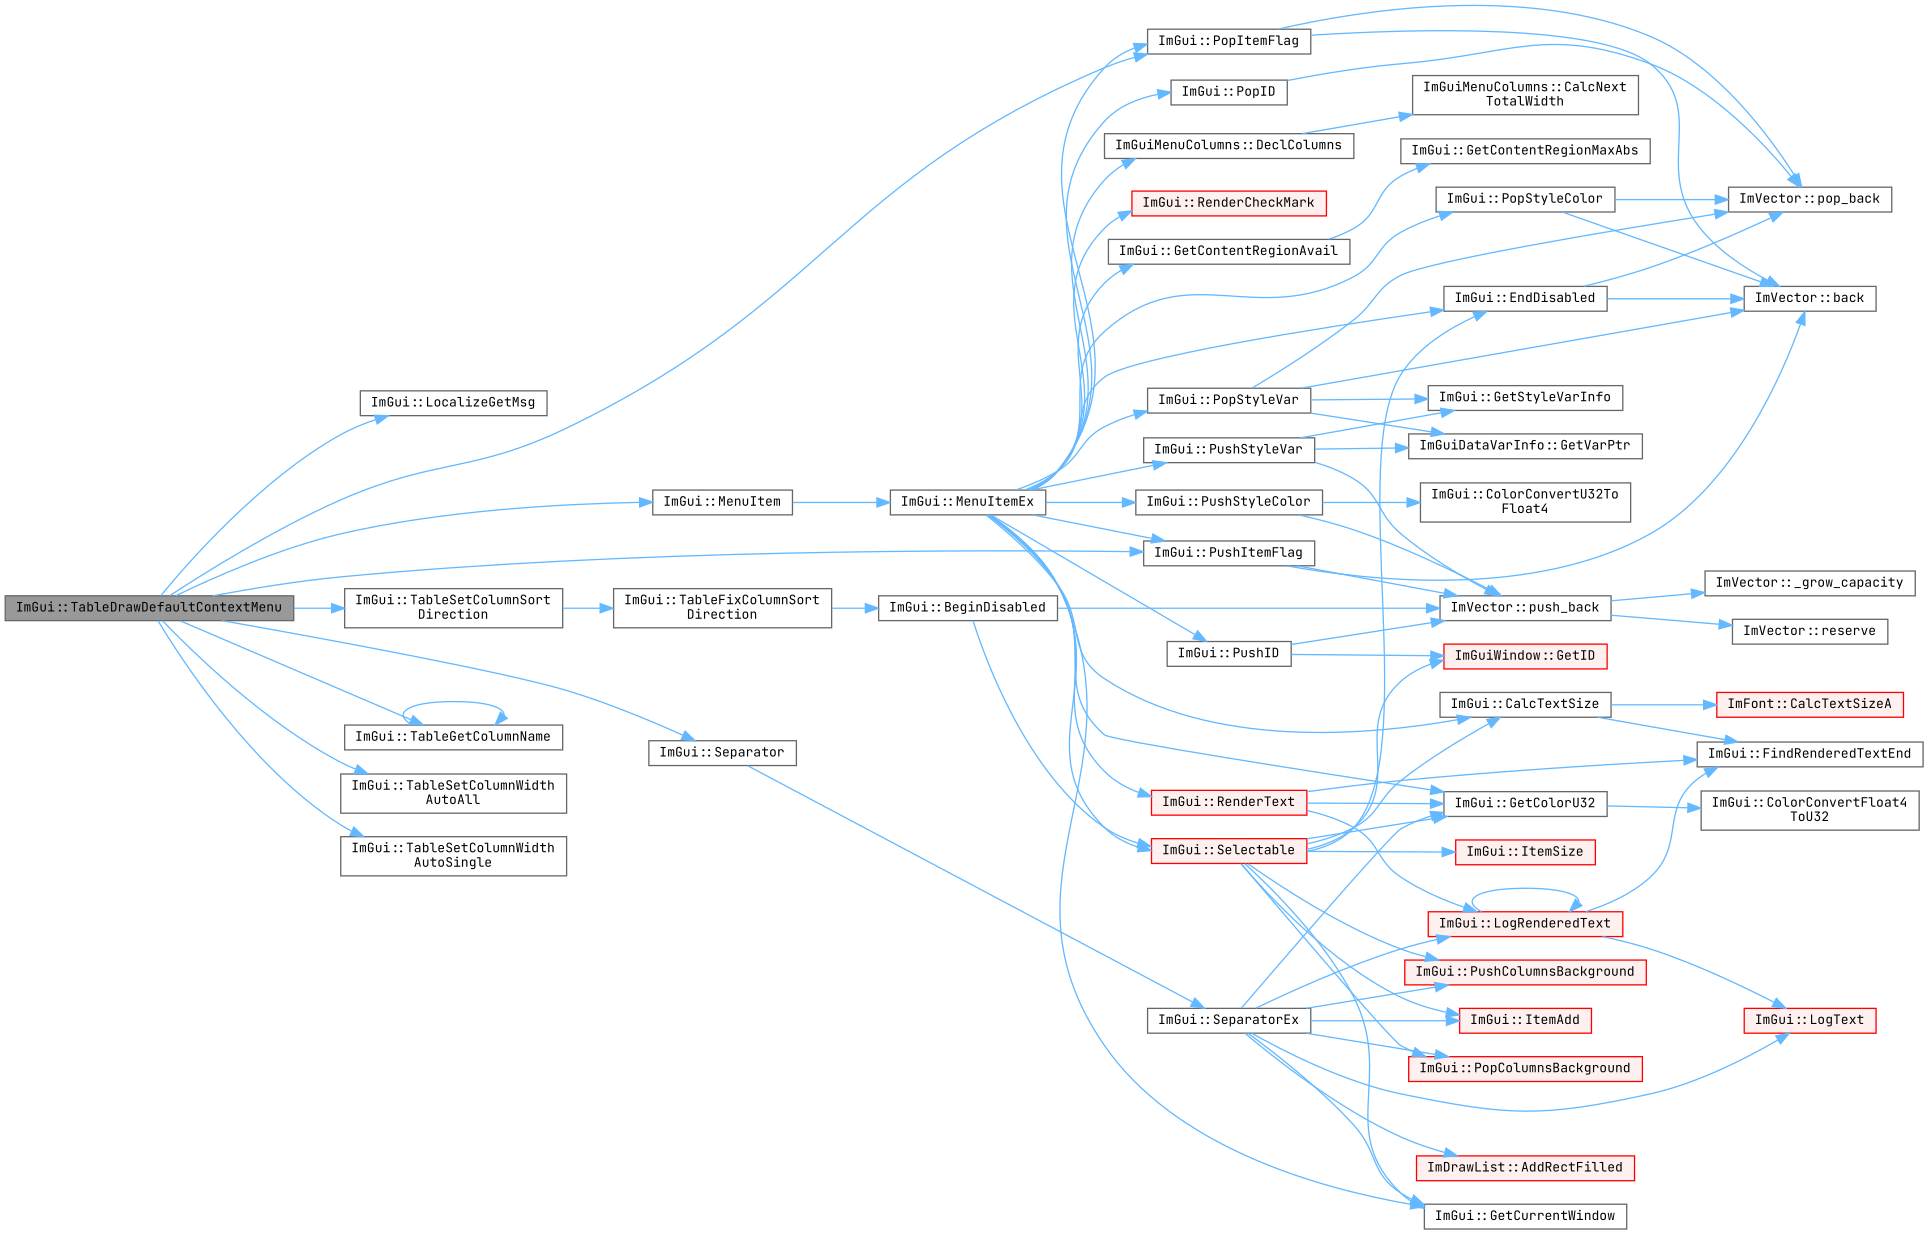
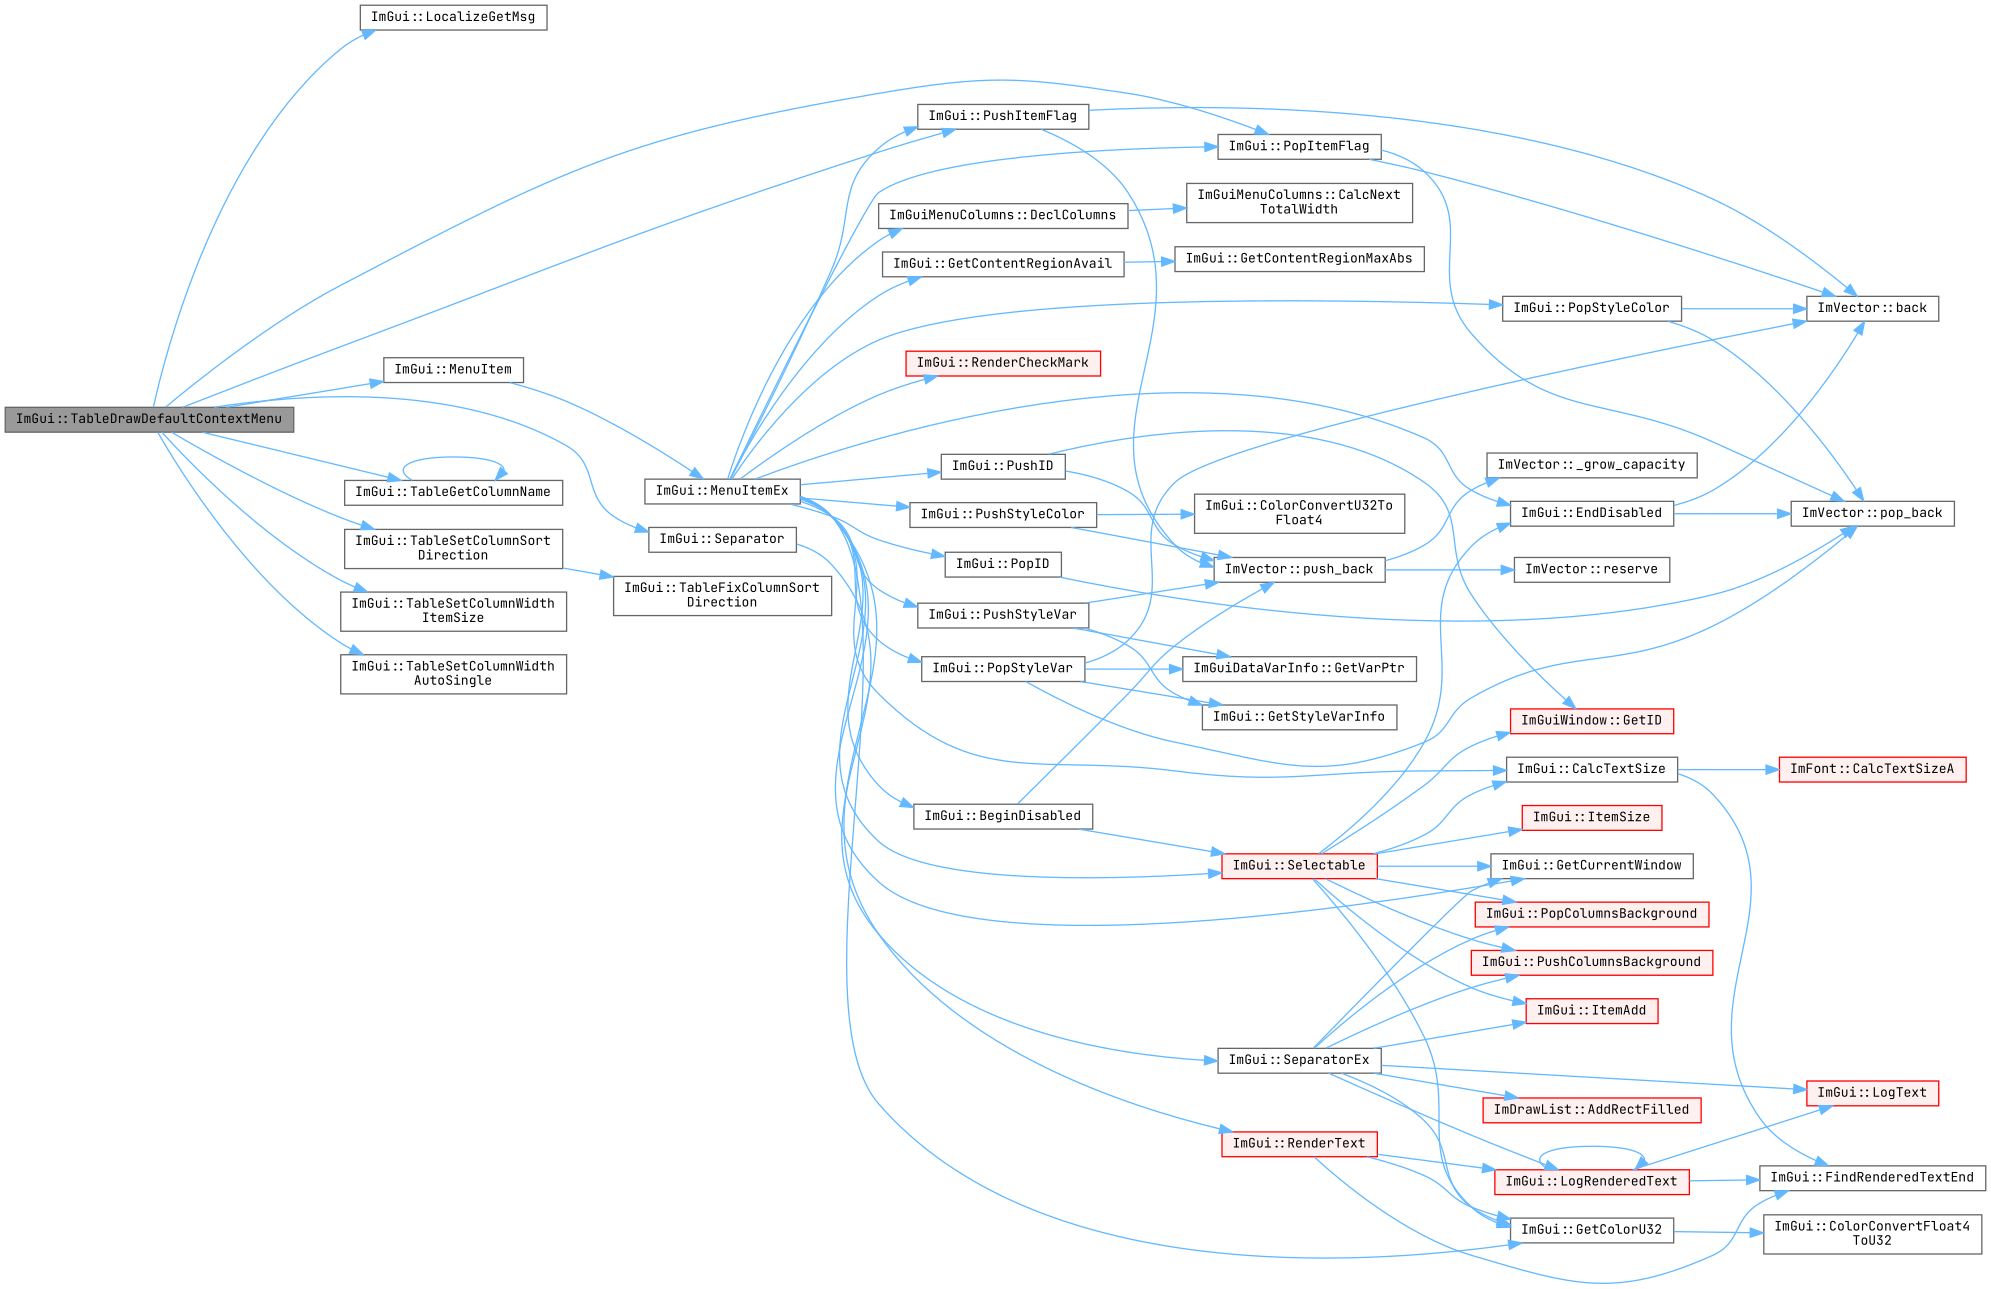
edge "ImGui::TableFixColumnSort Direction" -> "ImGui::BeginDisabled": now "ImGui::MenuItemEx" -> "ImGui::BeginDisabled"
node "ImGui::TableSetColumnWidth AutoAll": label "ImGui::TableSetColumnWidth AutoAll" -> "ImGui::TableSetColumnWidth ItemSize"
